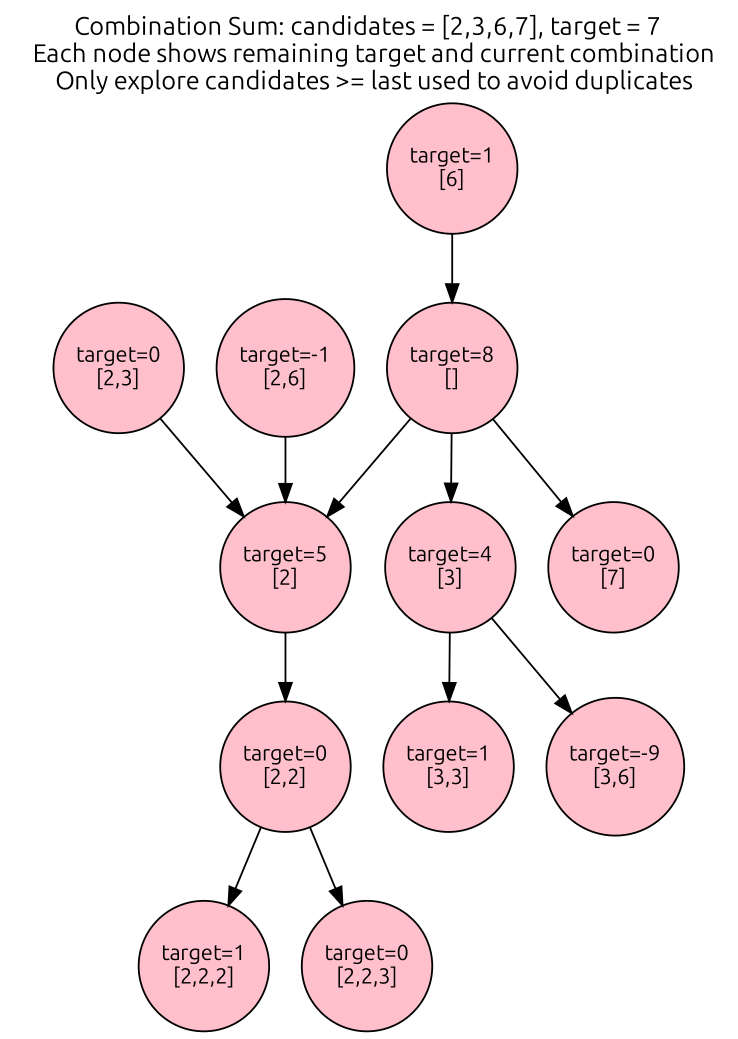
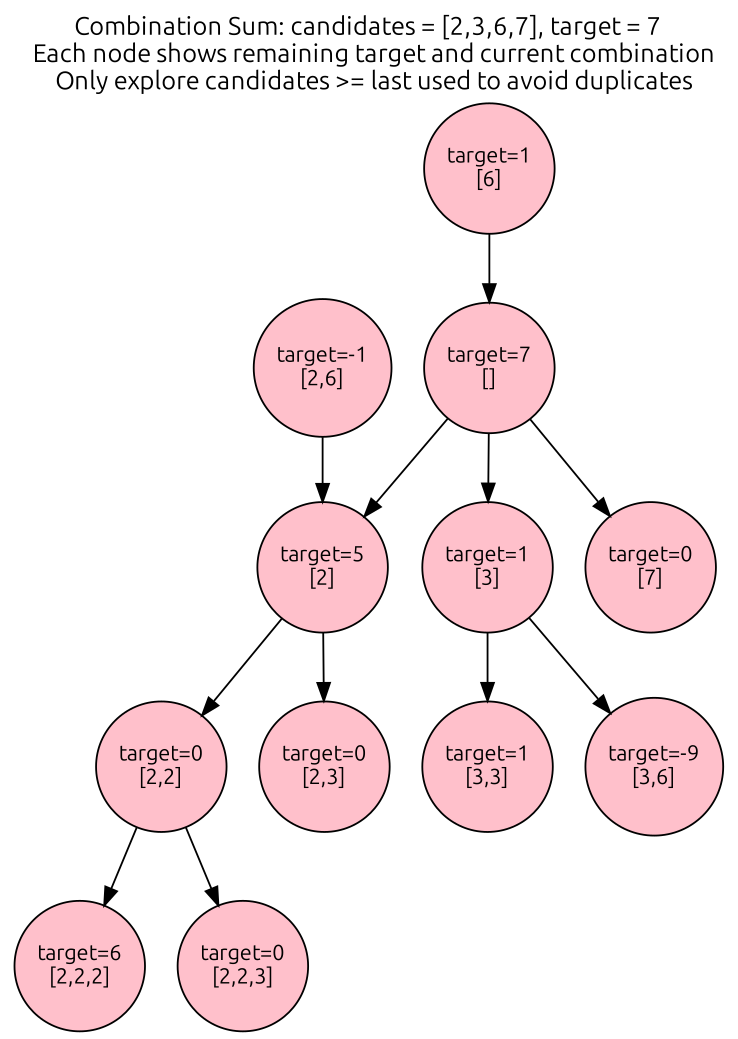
node "target=8 []": label "target=8 []" -> "target=7 []"
edge "target=0 [2,3]" -> "target=5 [2]": reversed
node "target=4 [3]": label "target=4 [3]" -> "target=1 [3]"
node "target=1 [2,2,2]": label "target=1 [2,2,2]" -> "target=6 [2,2,2]"
